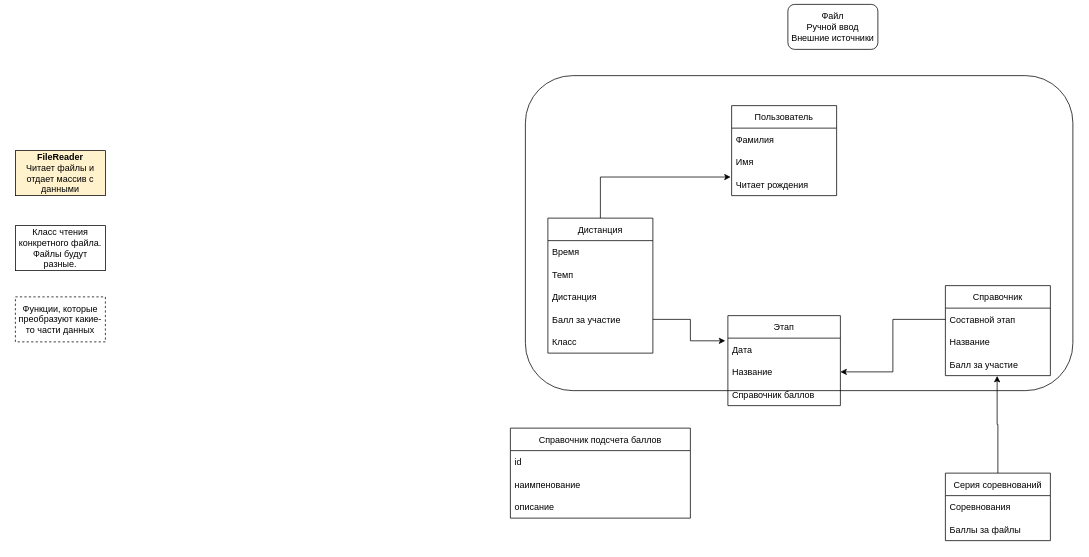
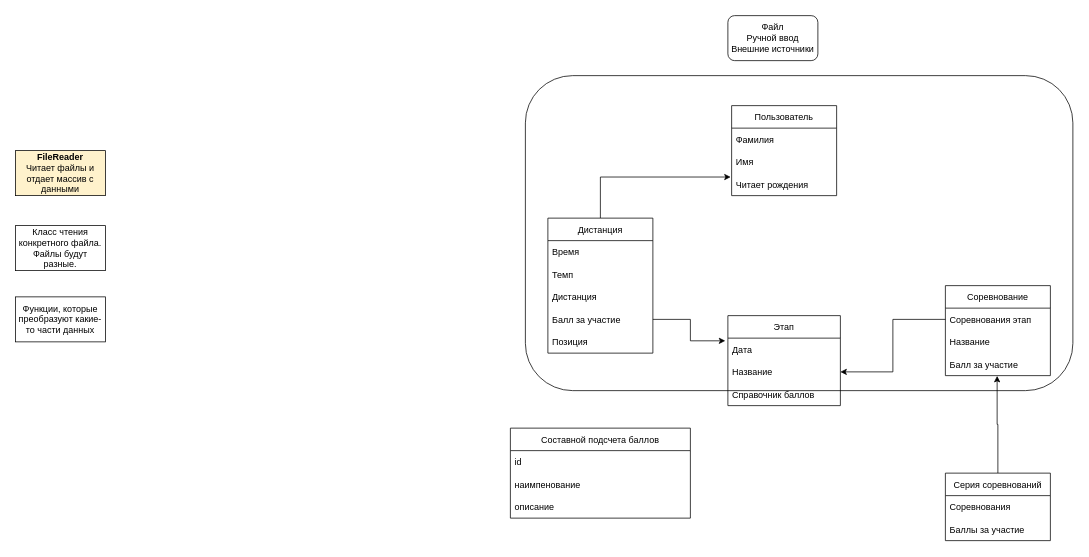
node "Файл Ручной ввод Внешние источники": moved (833, 27) -> (773, 38)
node "Справочник": label "Справочник" -> "Соревнование"
node "Функции, которые преобразуют какие-то части данных": style dashed -> solid
node "Составной этап": label "Составной этап" -> "Соревнования этап"
node "Класс": label "Класс" -> "Позиция"
node "Справочник подсчета баллов": label "Справочник подсчета баллов" -> "Составной подсчета баллов"
node "Баллы за файлы": label "Баллы за файлы" -> "Баллы за участие"
